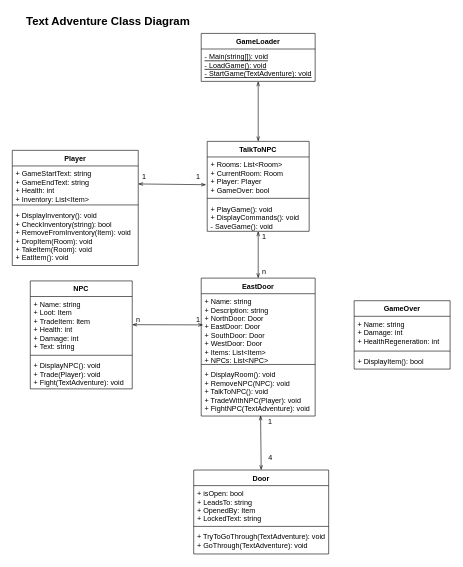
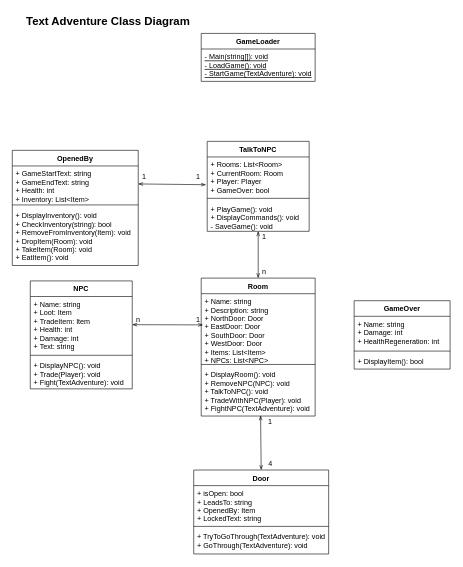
edge "GameLoader" -- "TalkToNPC": removed
node "Player": label "Player" -> "OpenedBy"
node "EastDoor": label "EastDoor" -> "Room"
node "4": moved (270, 458) -> (270, 464)
